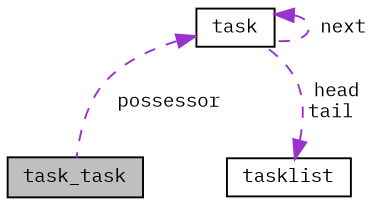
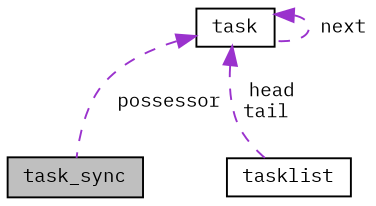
edge "task" -> "tasklist": reversed
node "task_task": label "task_task" -> "task_sync"
